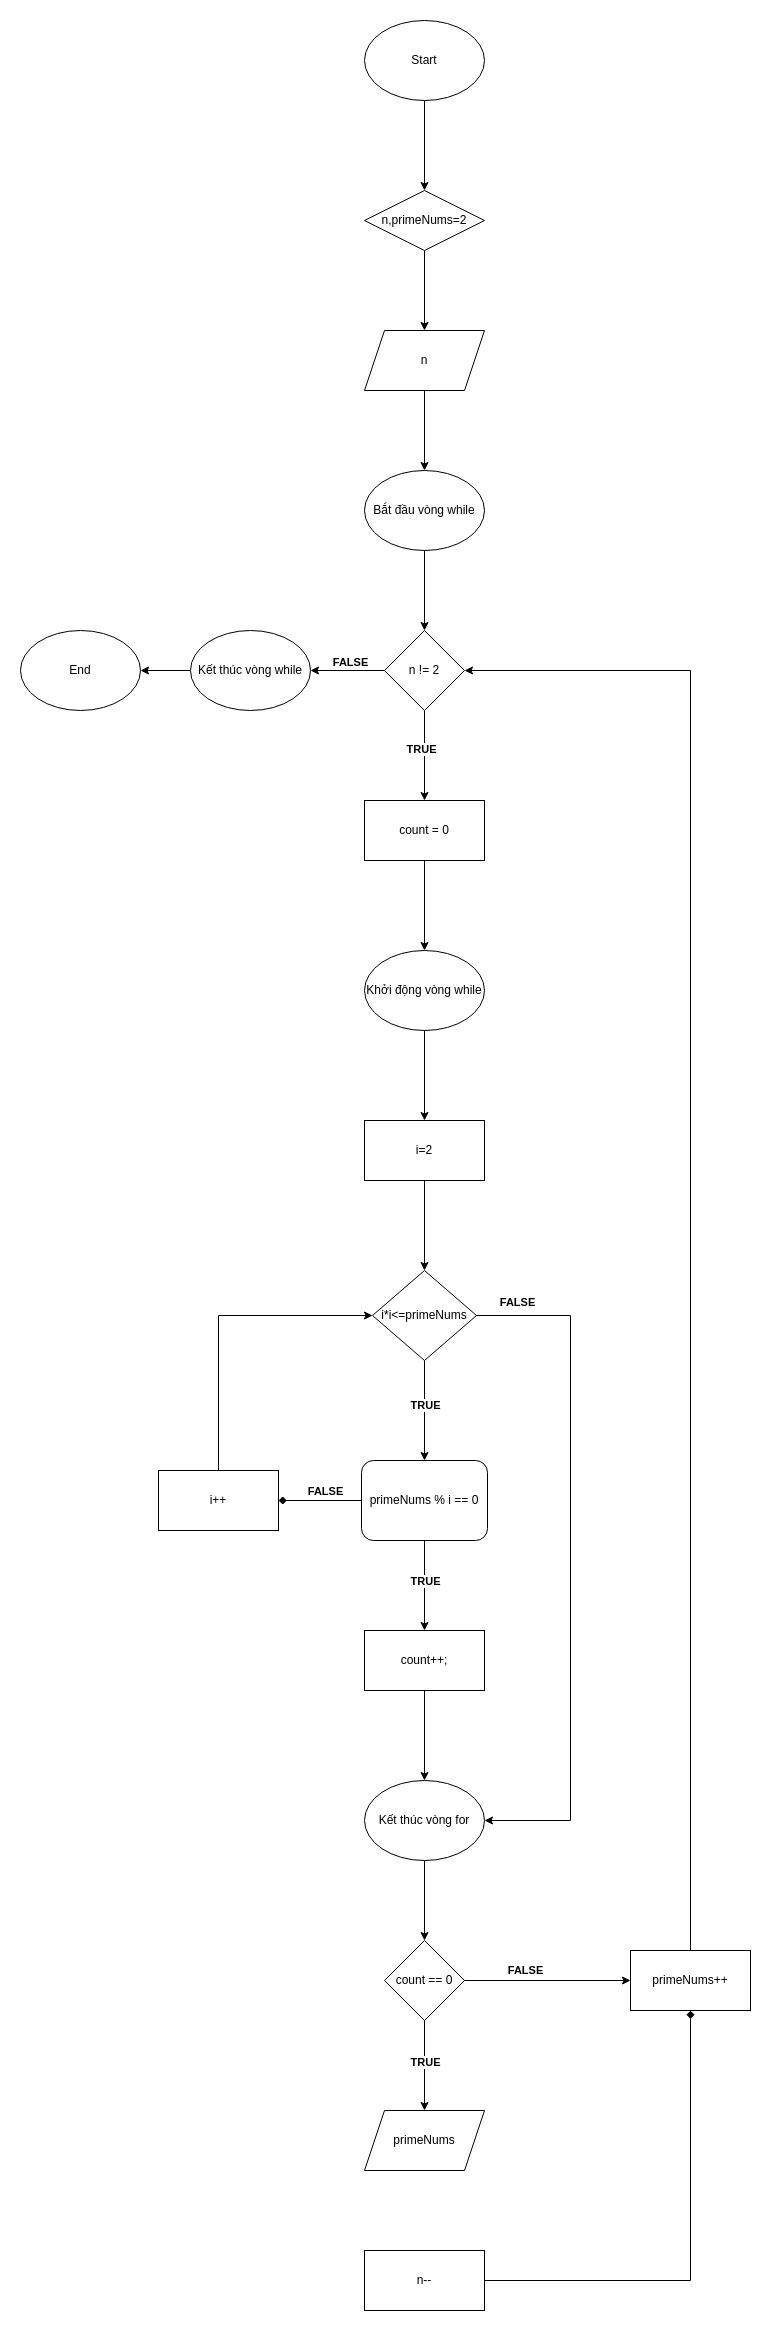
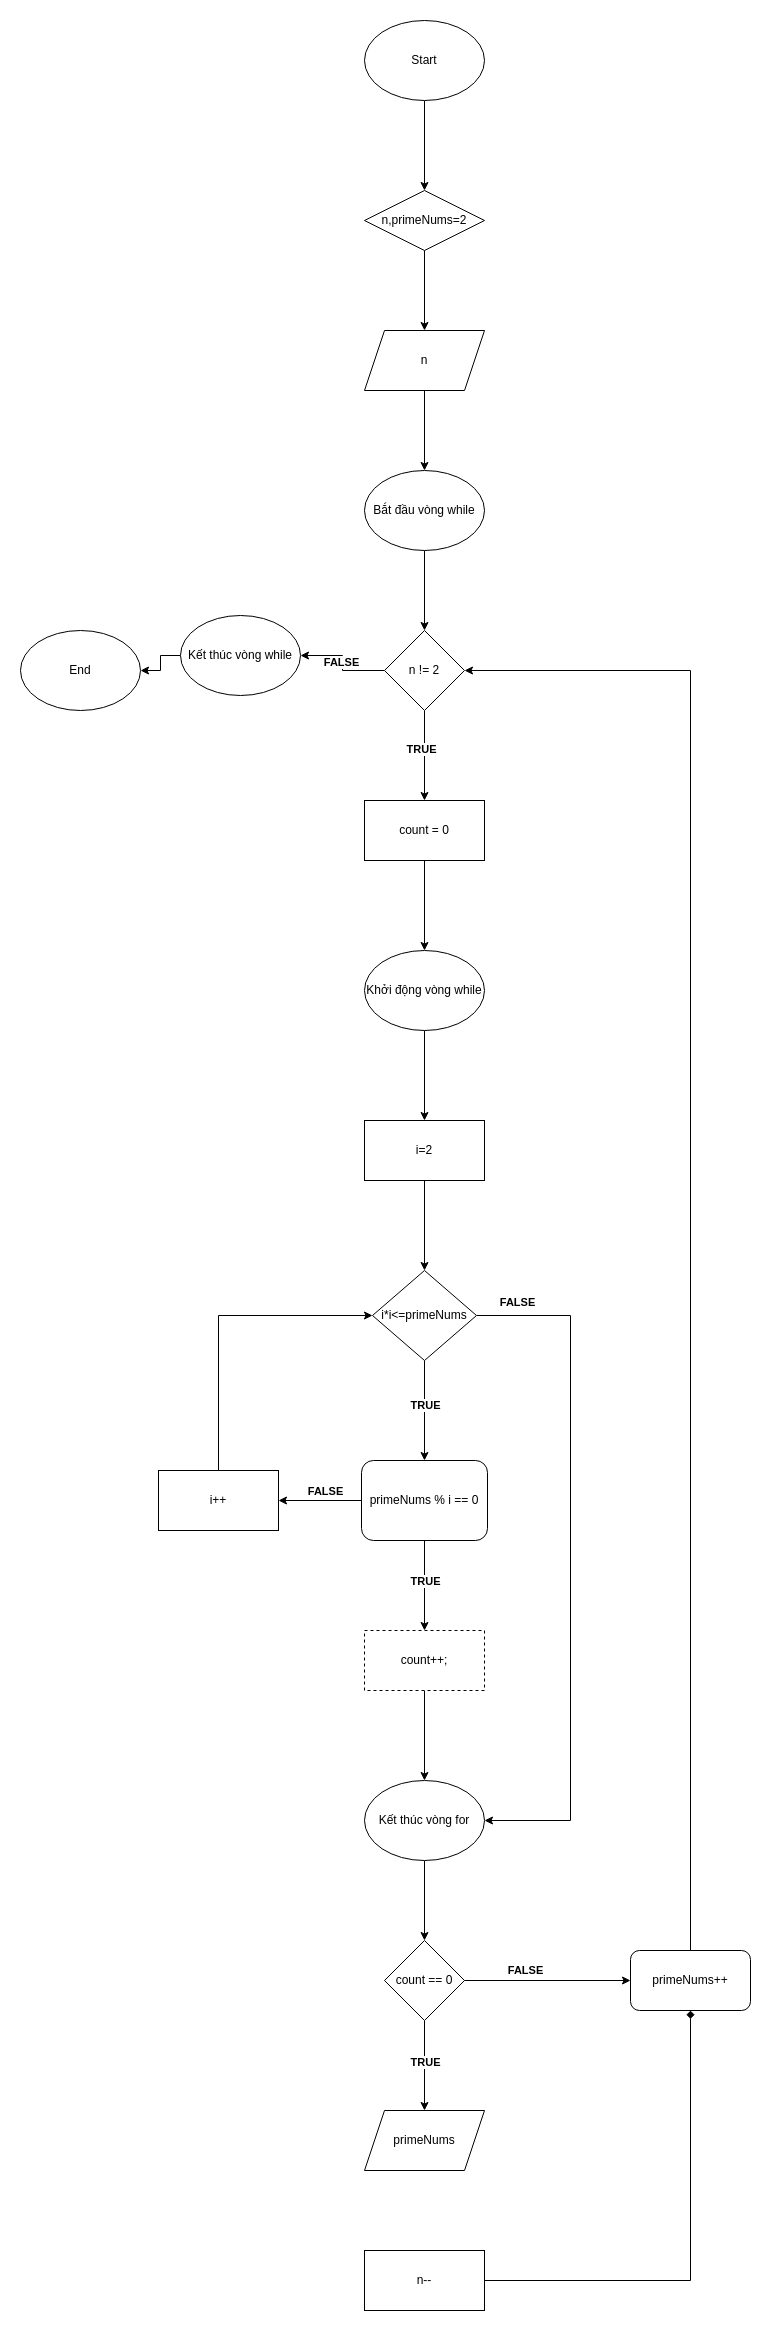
node "Kết thúc vòng while": moved (251, 671) -> (241, 656)
edge "primeNums % i == 0" -> "i++": arrowhead diamond -> classic
node "count++;": style solid -> dashed
node "primeNums++": shape rectangle -> rounded rectangle
